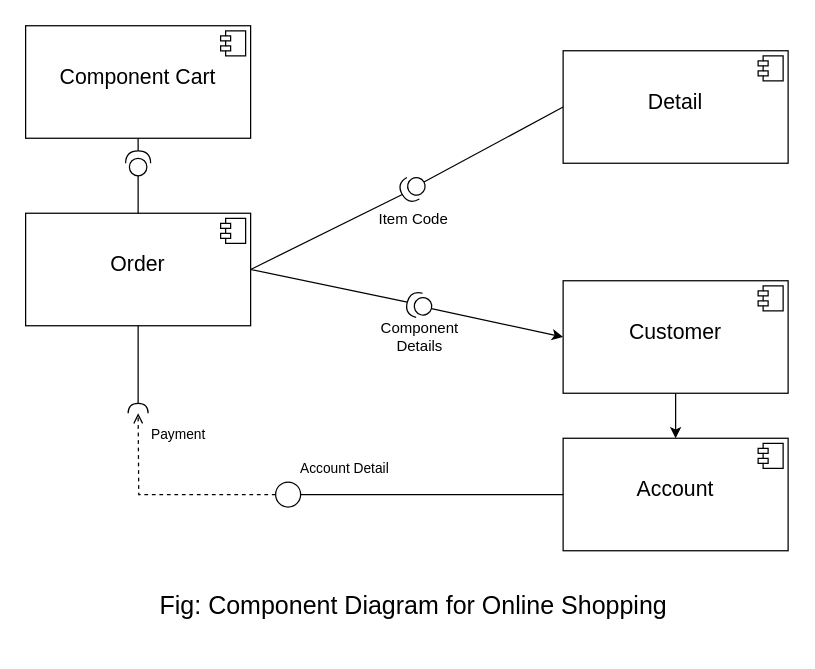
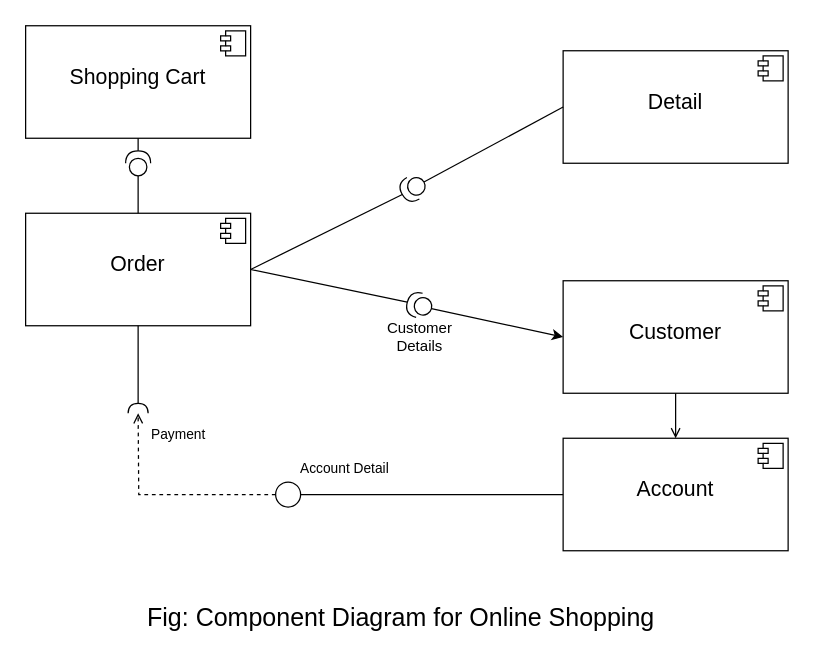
node "Component Cart": label "Component Cart" -> "Shopping Cart"
node "Item Code": removed
node "Component Details": label "Component Details" -> "Customer Details"
edge "Customer" -> "Account": arrowhead classic -> open
node "Fig: Component Diagram for Online Shopping": moved (413, 604) -> (401, 617)
